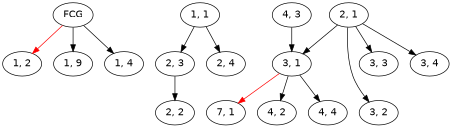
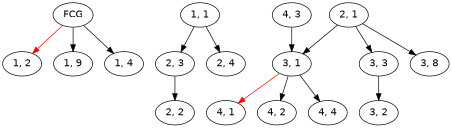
edge "2, 1" -> "3, 2": now "3, 3" -> "3, 2"
node "3, 4": label "3, 4" -> "3, 8"
node "7, 1": label "7, 1" -> "4, 1"
